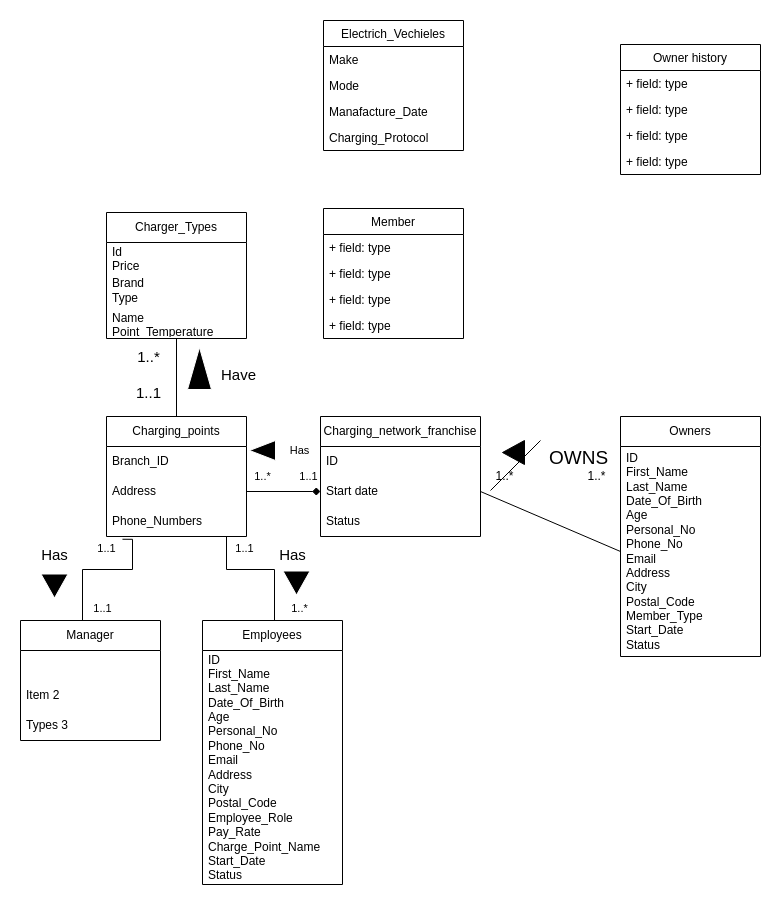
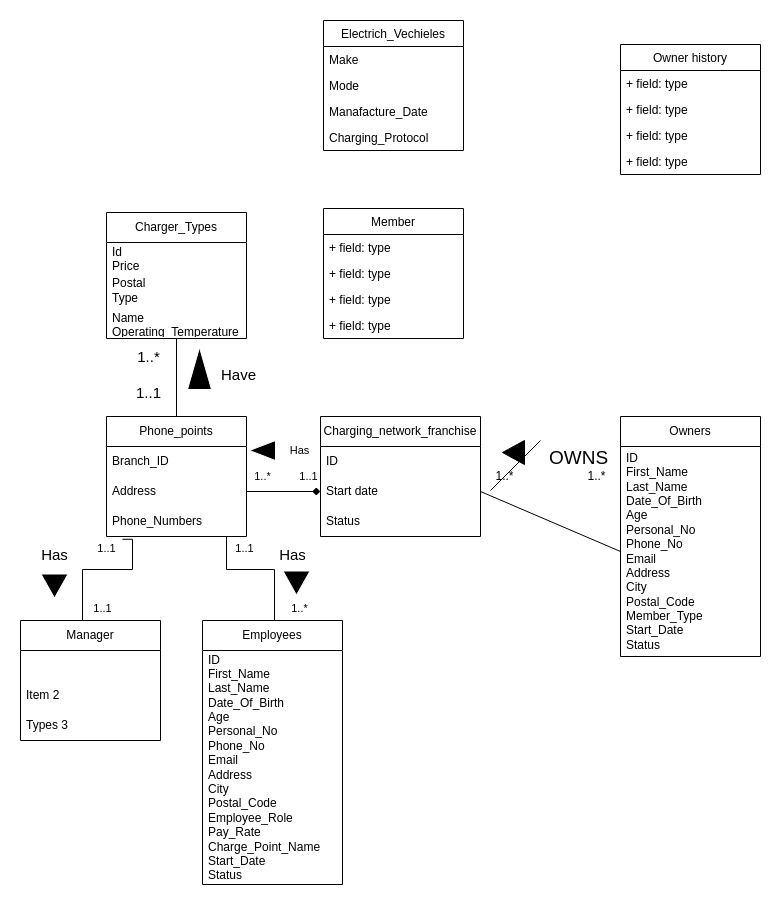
node "Brand Type": label "Brand Type" -> "Postal Type"
node "Name Point_Temperature": label "Name Point_Temperature" -> "Name Operating_Temperature"
node "Charging_points": label "Charging_points" -> "Phone_points"
